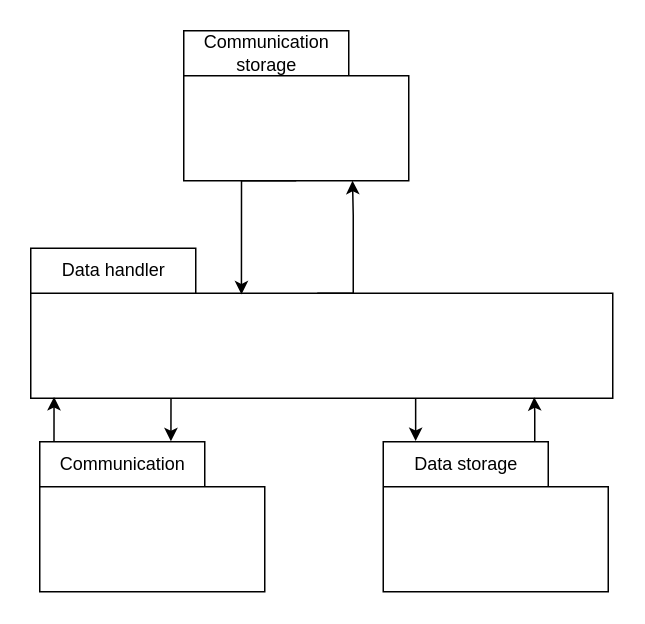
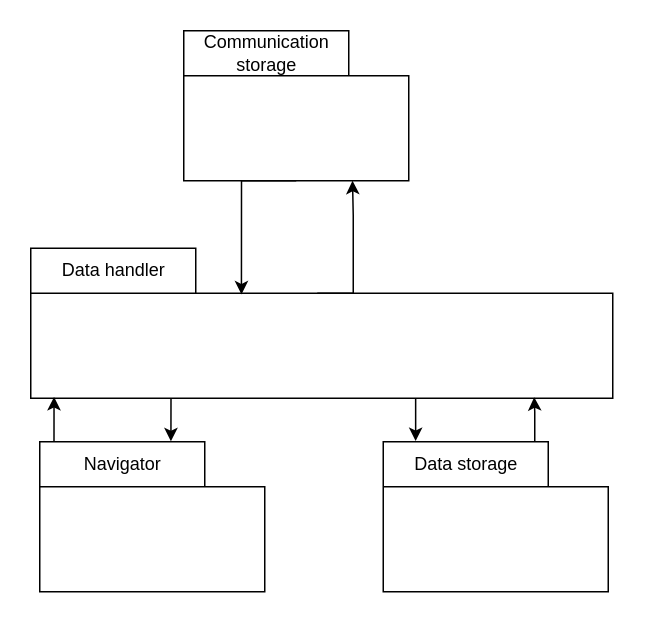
node "Communication": label "Communication" -> "Navigator"
